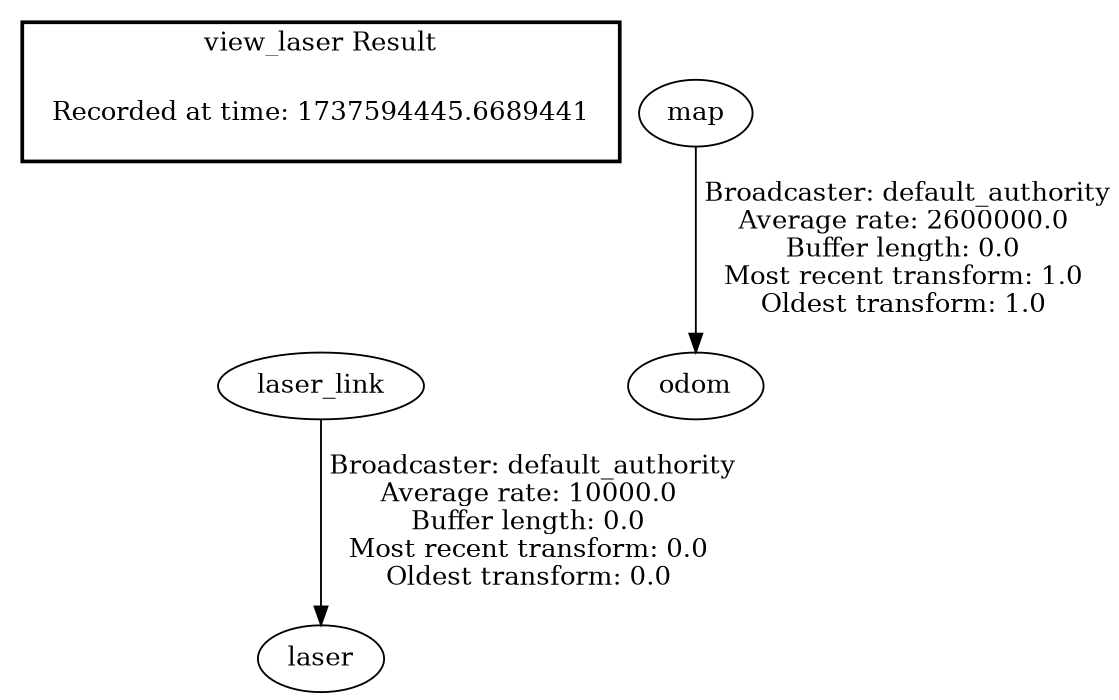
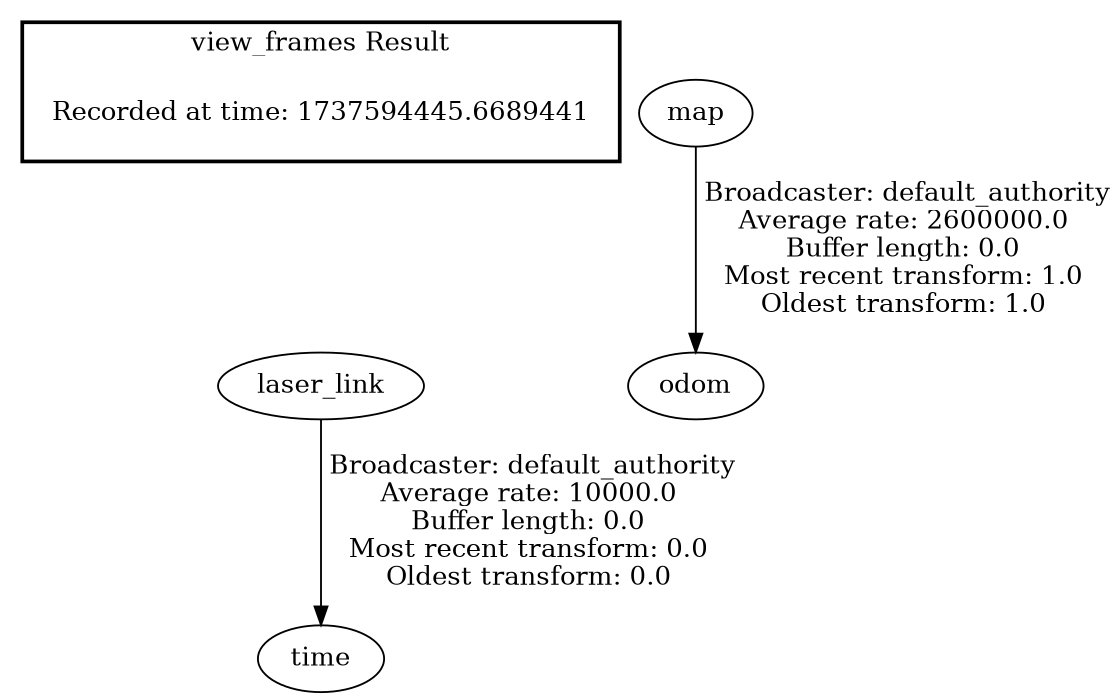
cluster "view_laser Result": label "view_laser Result" -> "view_frames Result"
node "laser": label "laser" -> "time"
